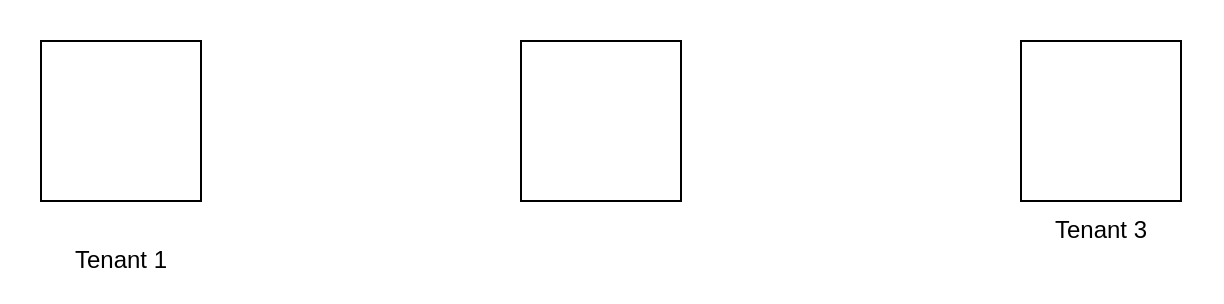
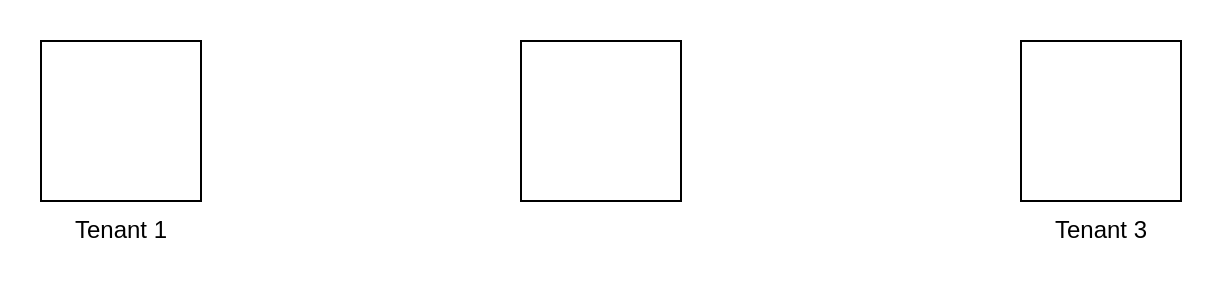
node "Tenant 1": moved (121, 261) -> (121, 231)
